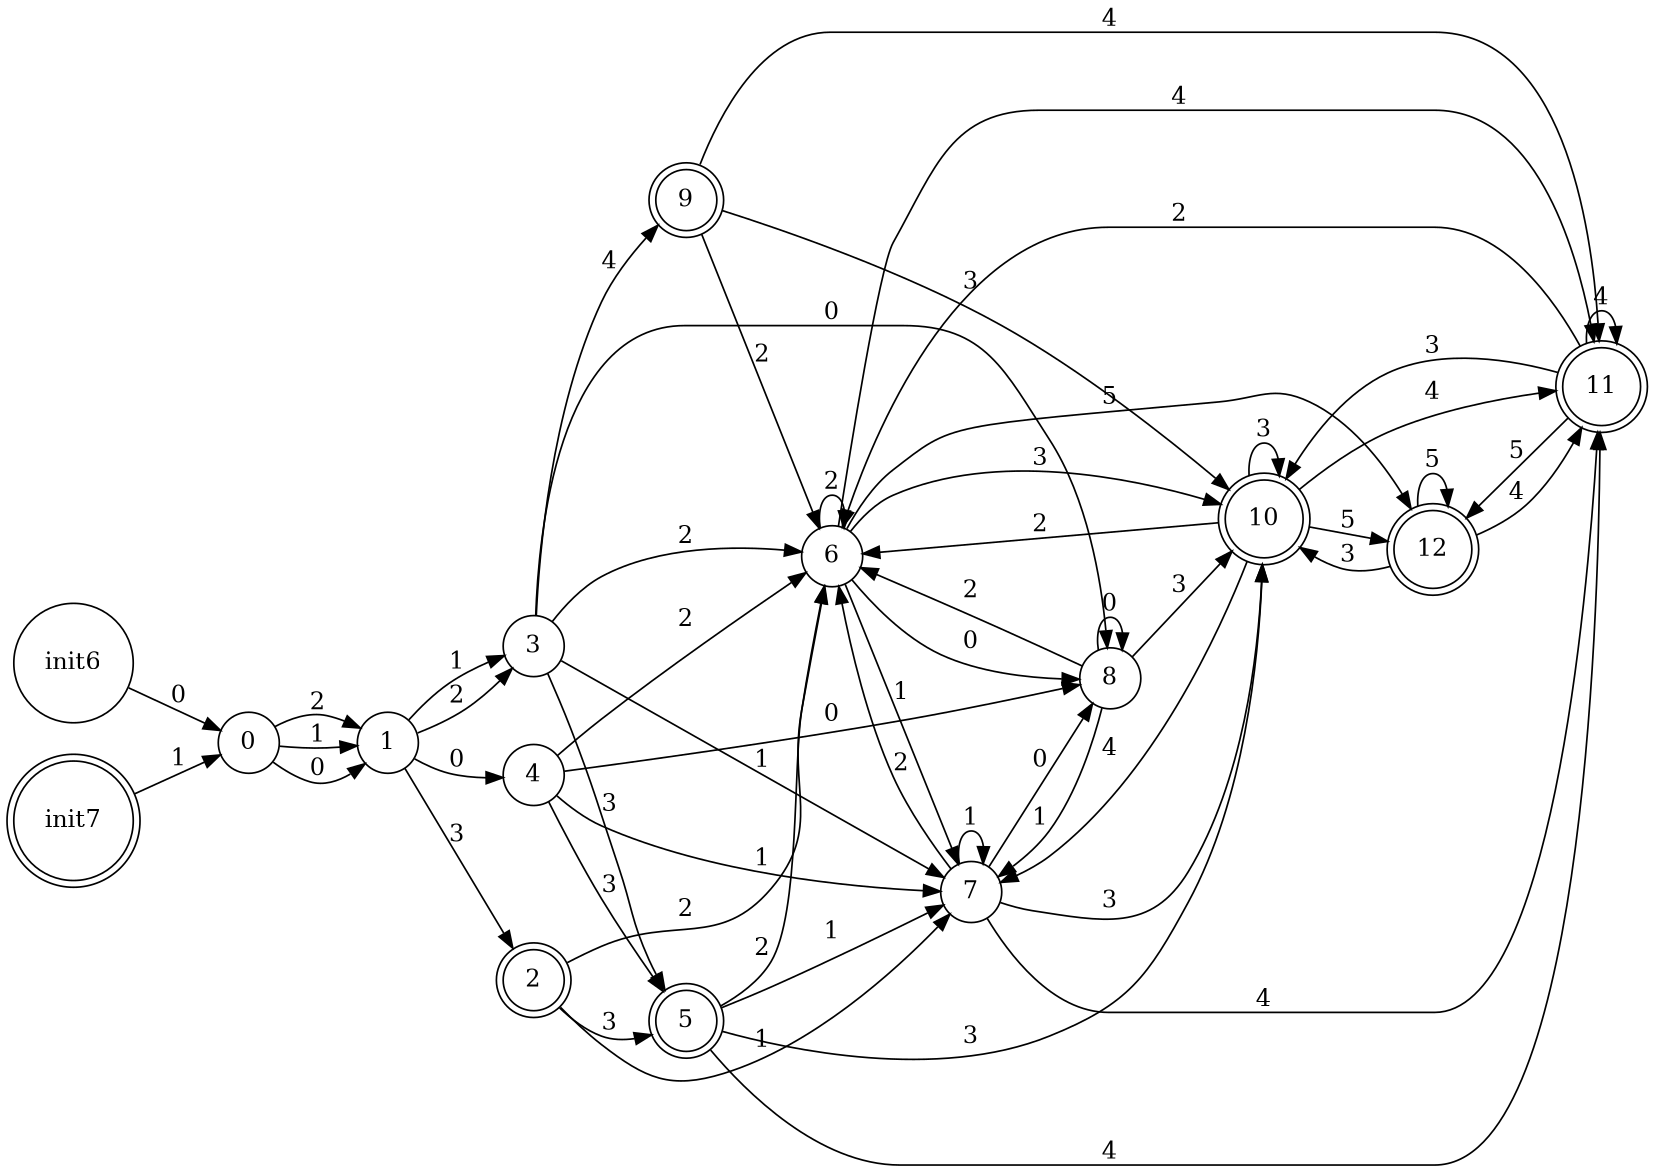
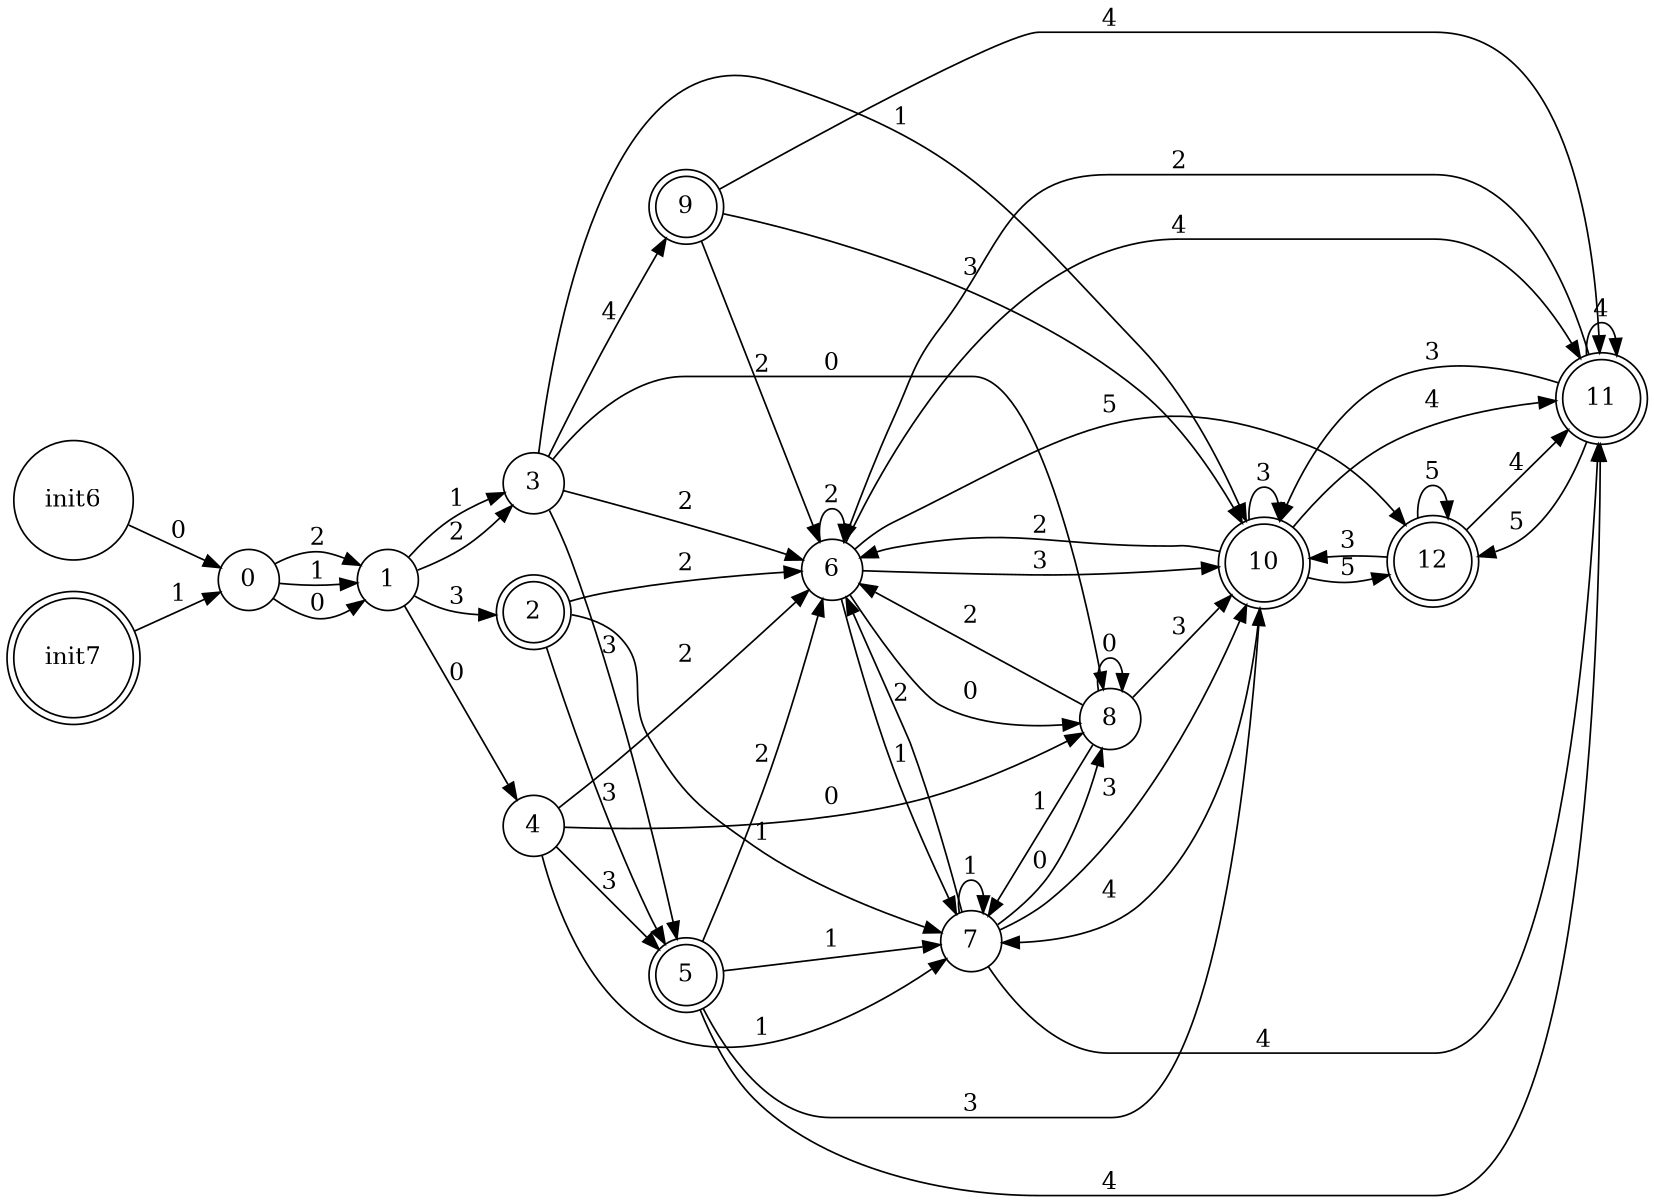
edge "3" -> "7": now "3" -> "10"
